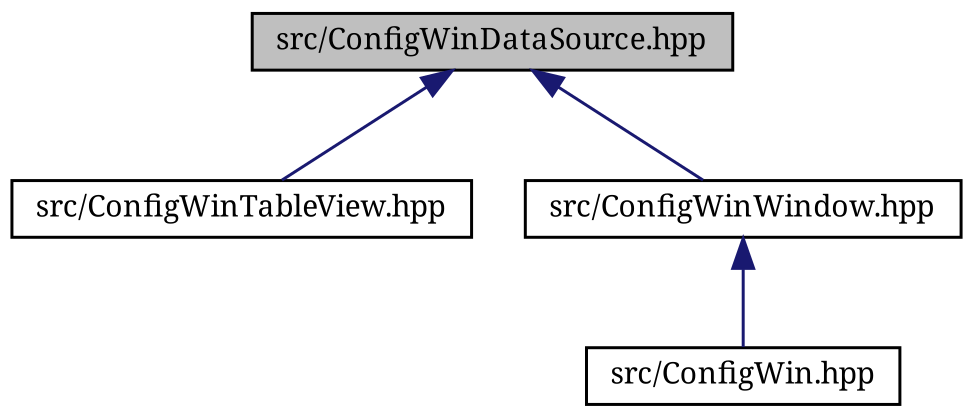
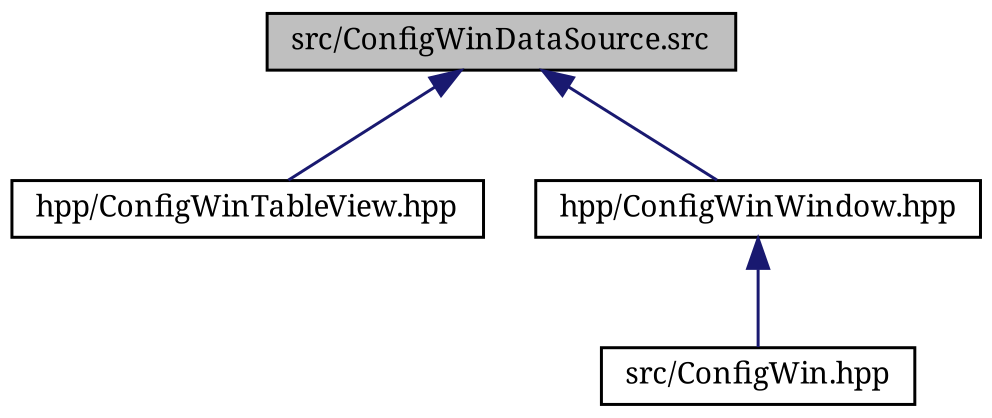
node "src/ConfigWinDataSource.hpp": label "src/ConfigWinDataSource.hpp" -> "src/ConfigWinDataSource.src"
node "src/ConfigWinTableView.hpp": label "src/ConfigWinTableView.hpp" -> "hpp/ConfigWinTableView.hpp"
node "src/ConfigWinWindow.hpp": label "src/ConfigWinWindow.hpp" -> "hpp/ConfigWinWindow.hpp"
